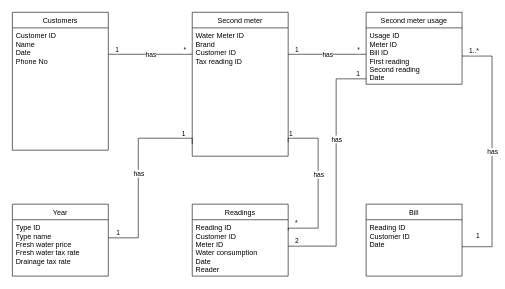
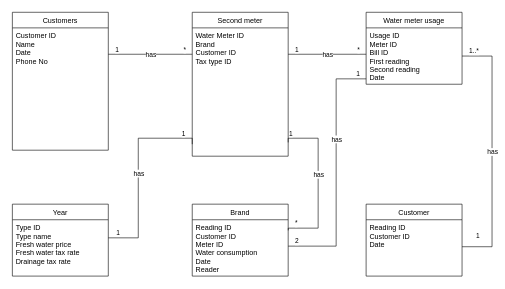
node "Second meter usage": label "Second meter usage" -> "Water meter usage"
node "Water Meter ID Brand Customer ID Tax reading ID": label "Water Meter ID Brand Customer ID Tax reading ID" -> "Water Meter ID Brand Customer ID Tax type ID"
node "Readings": label "Readings" -> "Brand"
node "Bill": label "Bill" -> "Customer"
